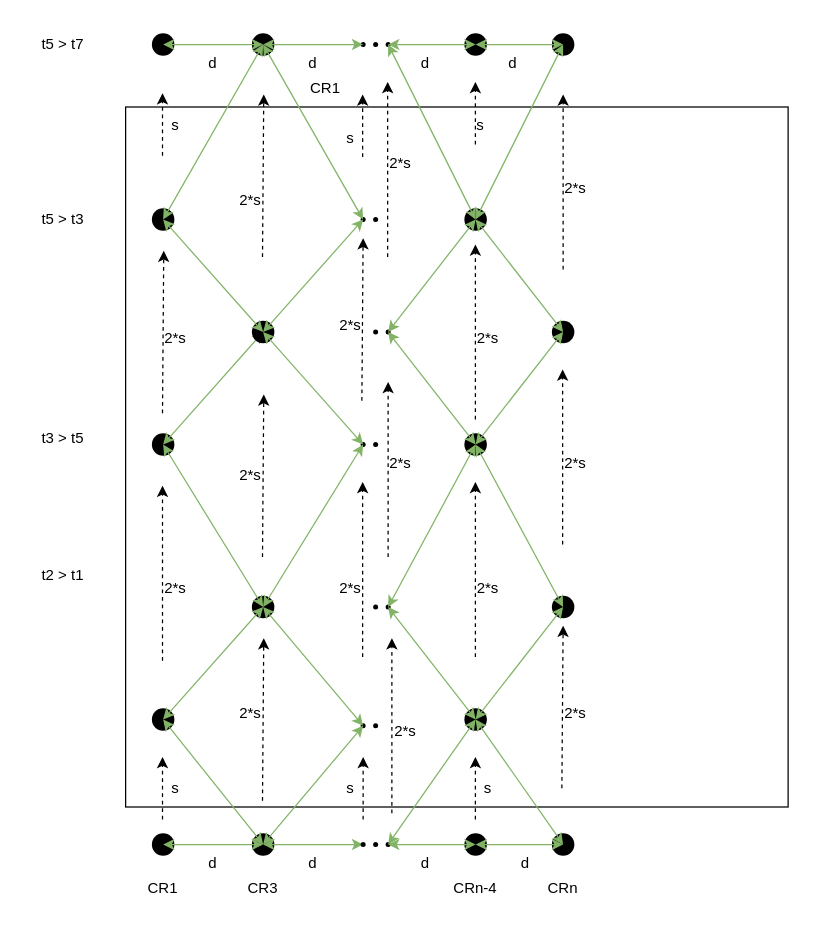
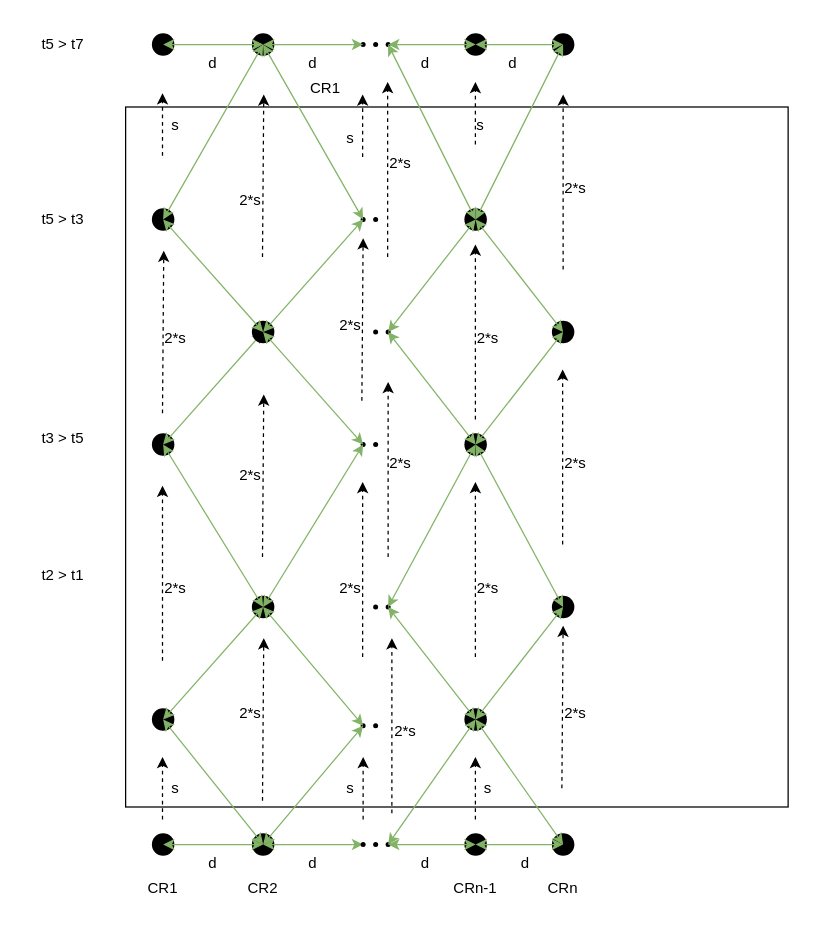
node "CR3": label "CR3" -> "CR2"
node "CRn-4": label "CRn-4" -> "CRn-1"
